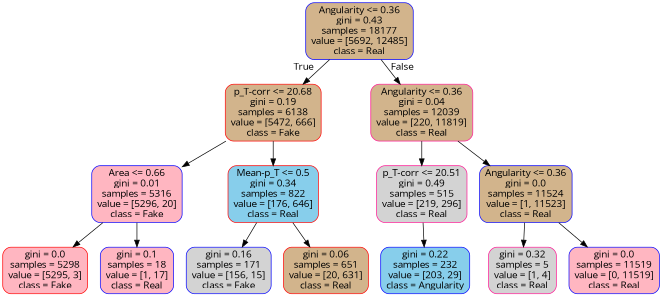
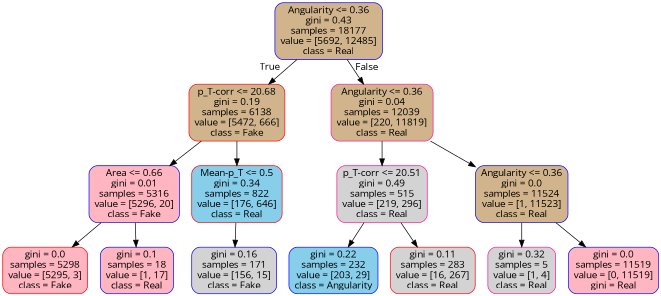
node "gini = 0.06 samples = 651 value = [20, 631] class = Real": removed
node "gini = 0.11 samples = 283 value = [16, 267] class = Real": added
node "gini = 0.0 samples = 11519 value = [0, 11519] class = Real": label "gini = 0.0 samples = 11519 value = [0, 11519] class = Real" -> "gini = 0.0 samples = 11519 value = [0, 11519] gini = Real"
